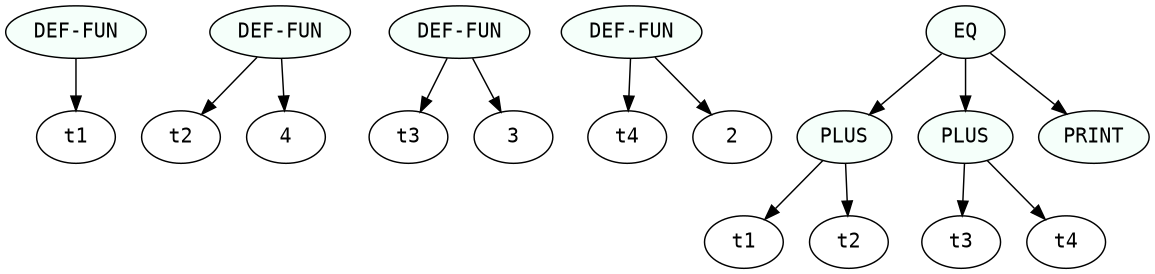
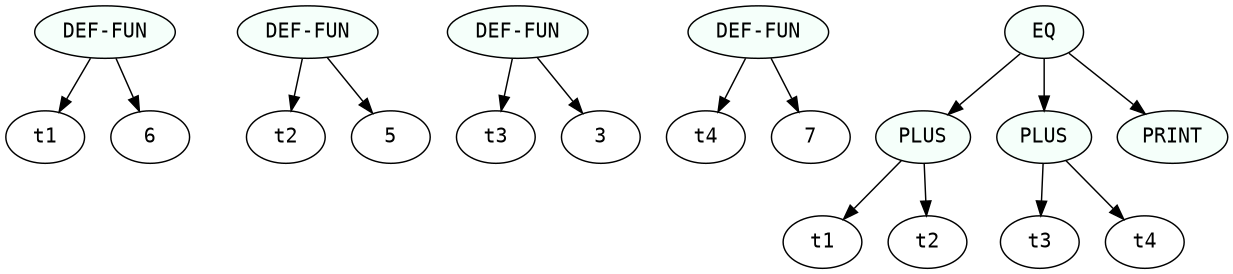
node "6": added
node "4": label "4" -> "5"
node "2": label "2" -> "7"
